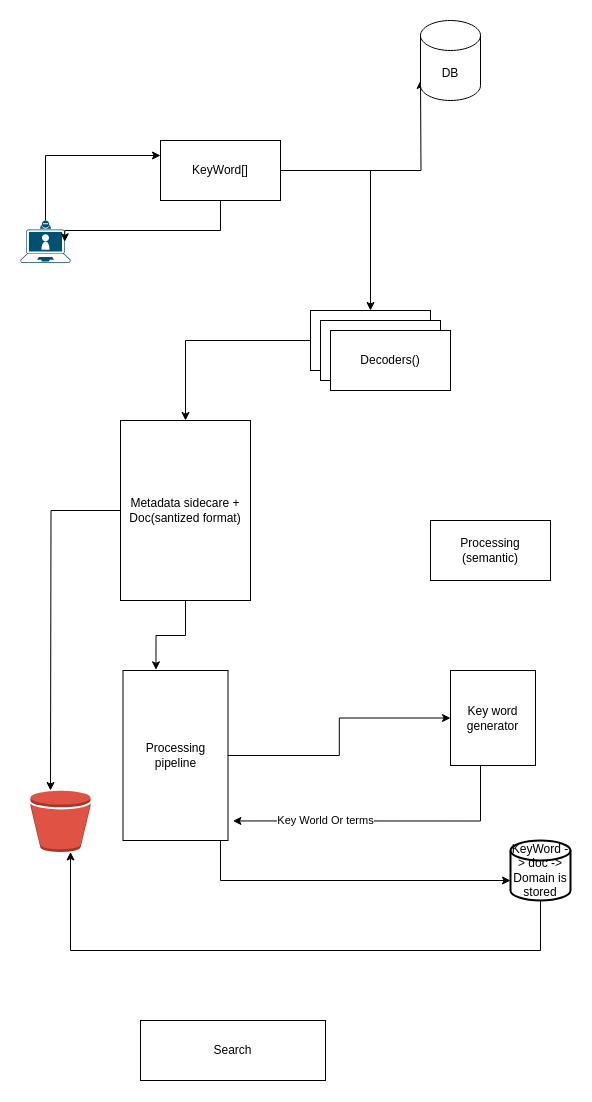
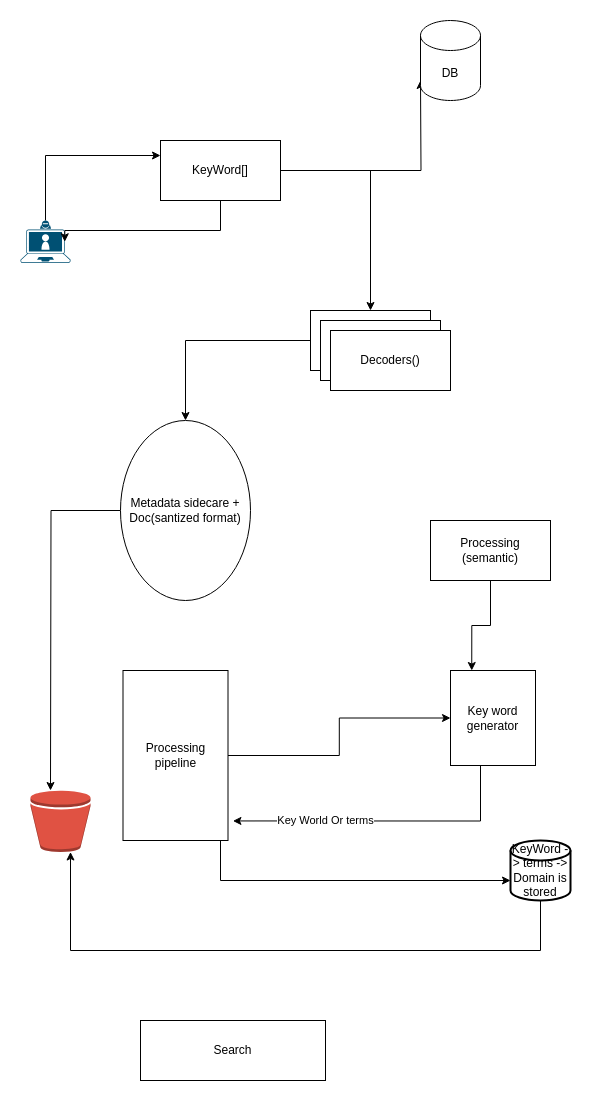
node "Metadata sidecare + Doc(santized format)": shape rectangle -> ellipse
edge "Processing (semantic)" -> "Key word generator": added
edge "Metadata sidecare + Doc(santized format)" -> "Processing pipeline": removed
node "KeyWord -> doc -> Domain is stored": label "KeyWord -> doc -> Domain is stored" -> "KeyWord -> terms -> Domain is stored"
